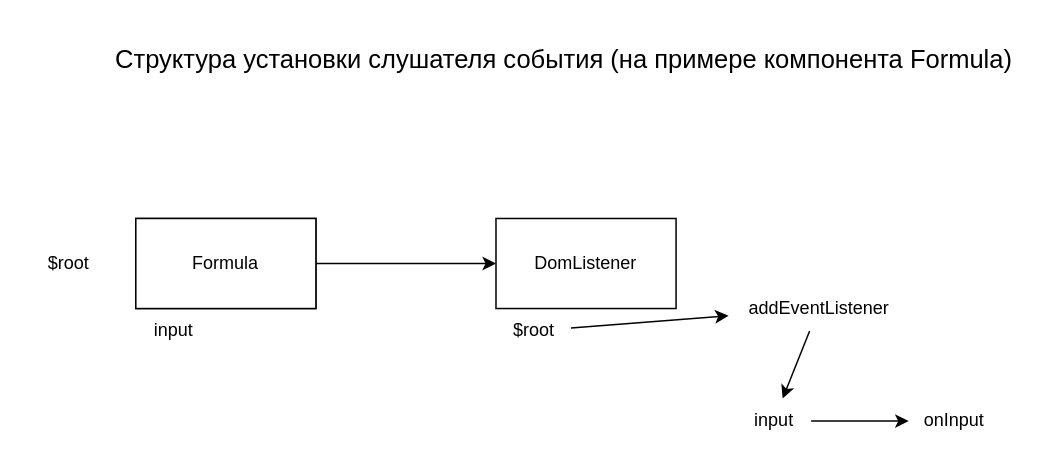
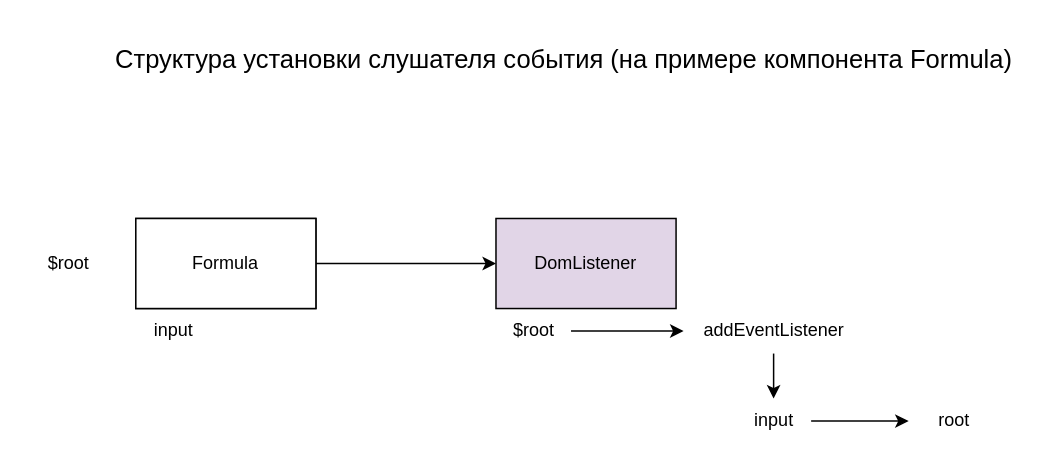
node "DomListener": fillcolor #ffffff -> #e1d5e7
node "addEventListener": moved (818, 308) -> (773, 331)
node "onInput": label "onInput" -> "root"
